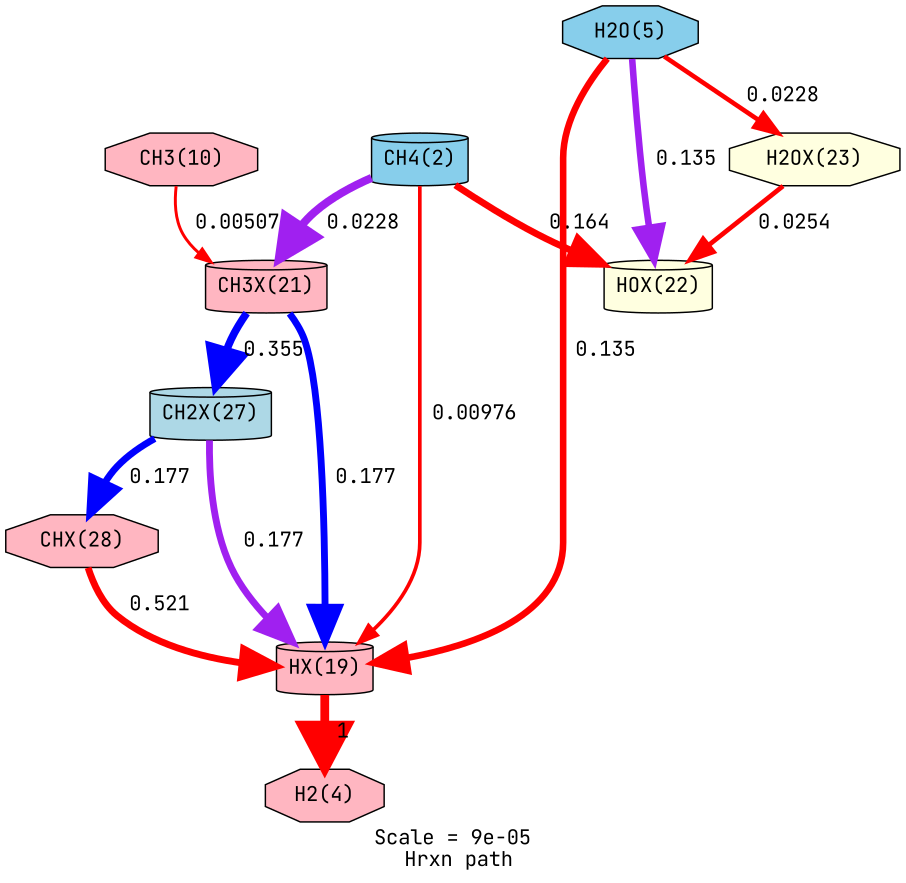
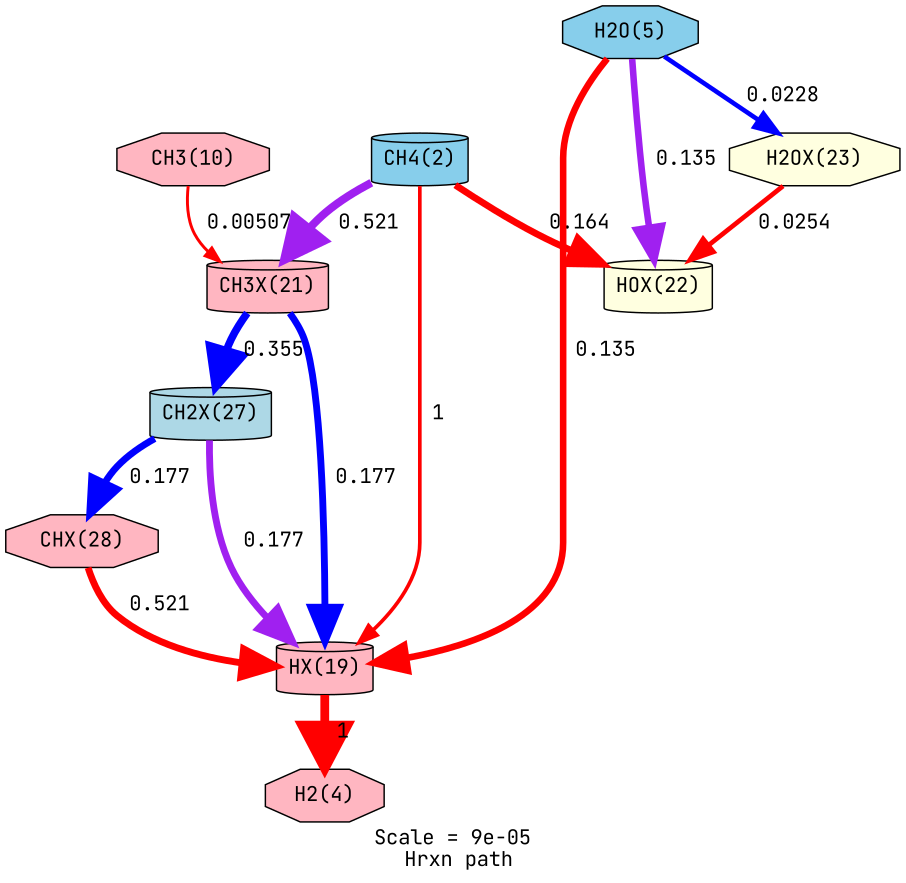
edge "H2O(5)" -> "H2OX(23)": color red -> blue
edge "CH4(2)" -> "CH3X(21)": label " 0.0228" -> " 0.521"
edge "CH4(2)" -> "HX(19)": label " 0.00976" -> " 1"
